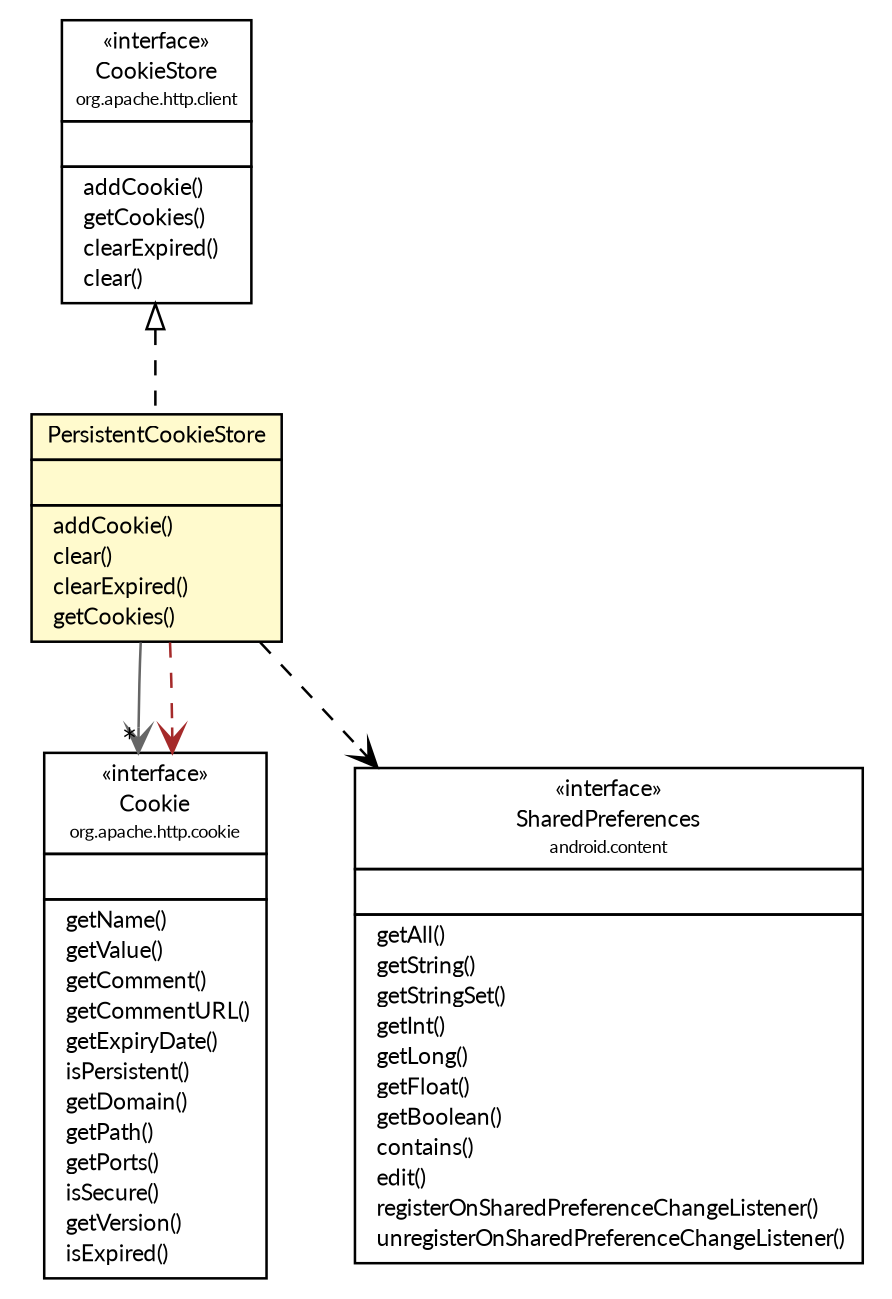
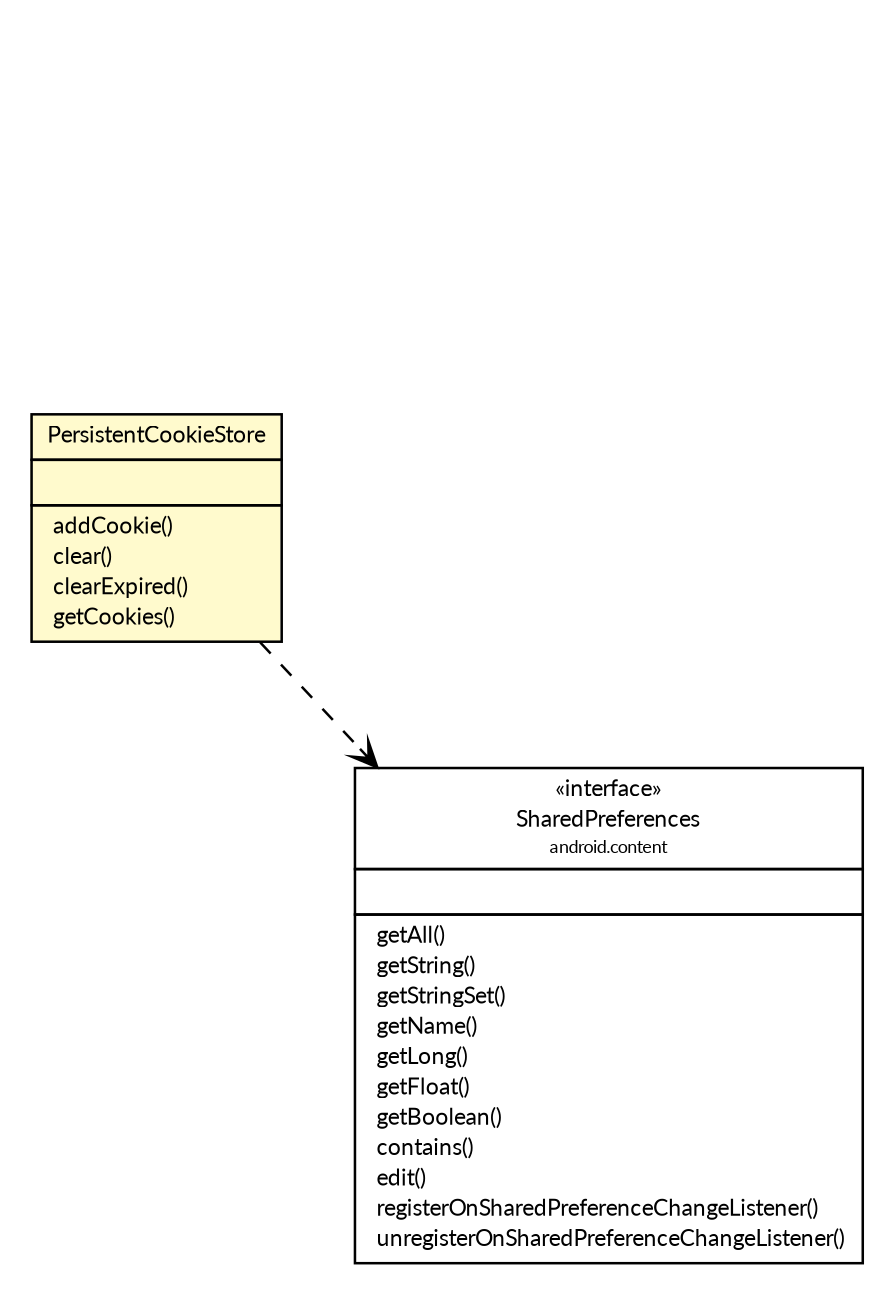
node "CookieStore": removed
node "Cookie": removed
node "SharedPreferences": text "getInt()" -> "getName()"
